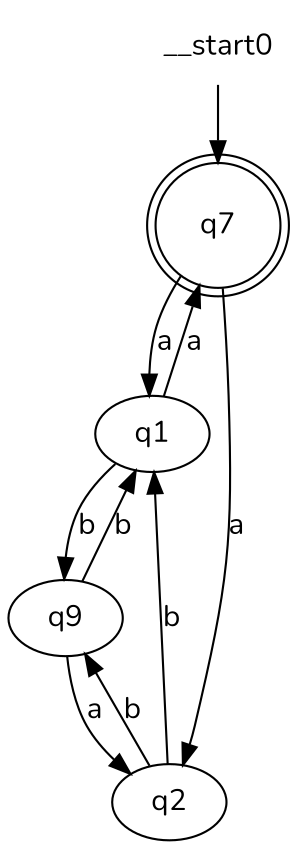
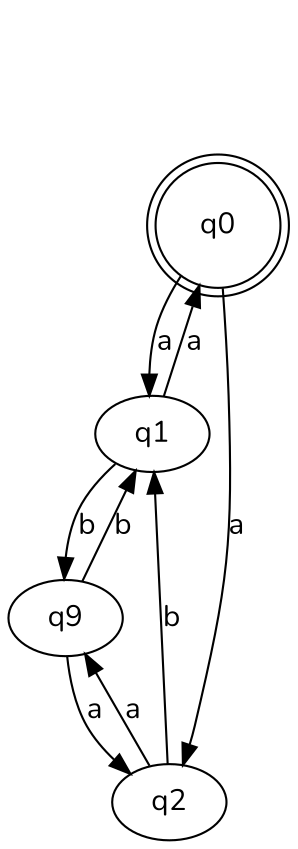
node "__start0": removed
node "q7": label "q7" -> "q0"
edge "q2" -> "q9": label "b" -> "a"
